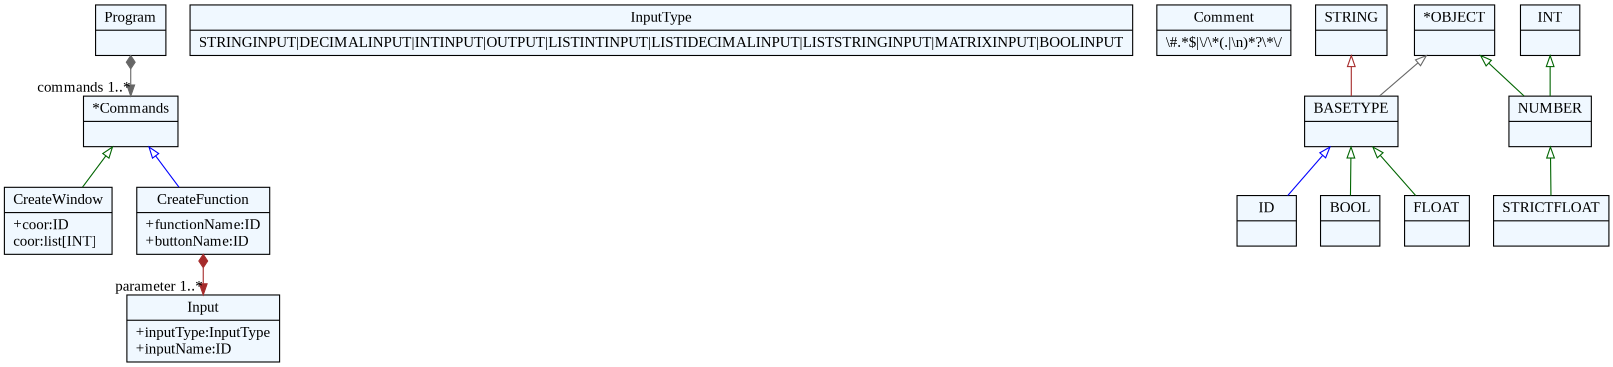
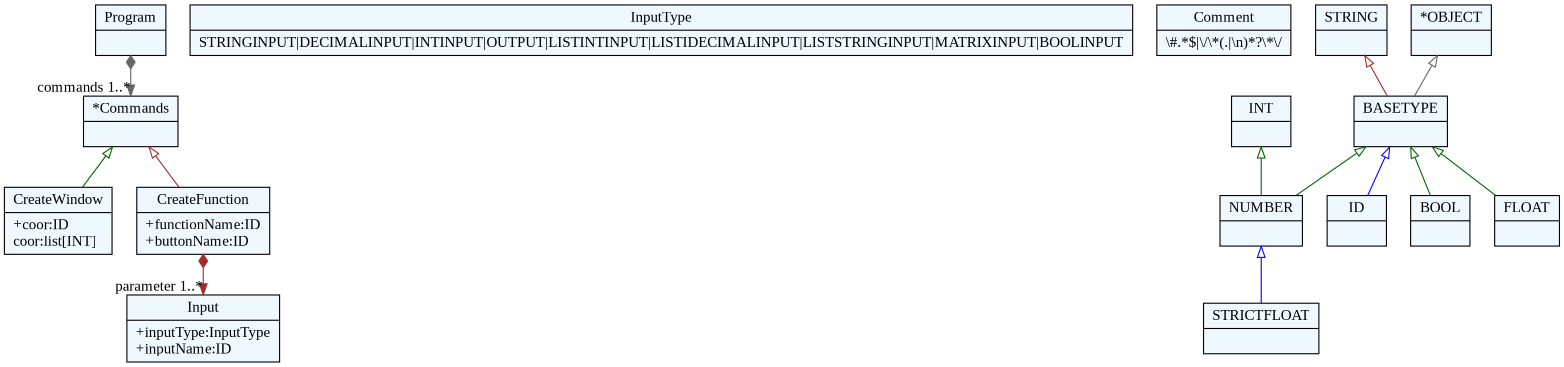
edge "NUMBER" -> "*OBJECT": now "NUMBER" -> "BASETYPE"
edge "CreateFunction" -> "*Commands": color blue -> brown
edge "STRICTFLOAT" -> "NUMBER": color darkgreen -> blue
